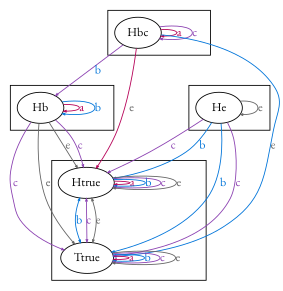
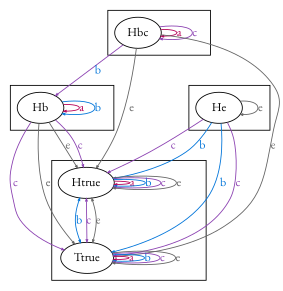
edge "Hbc" -> "Htrue": color #b60157 -> #646464
edge "Hbc" -> "Ttrue": color #0074d9 -> #646464
